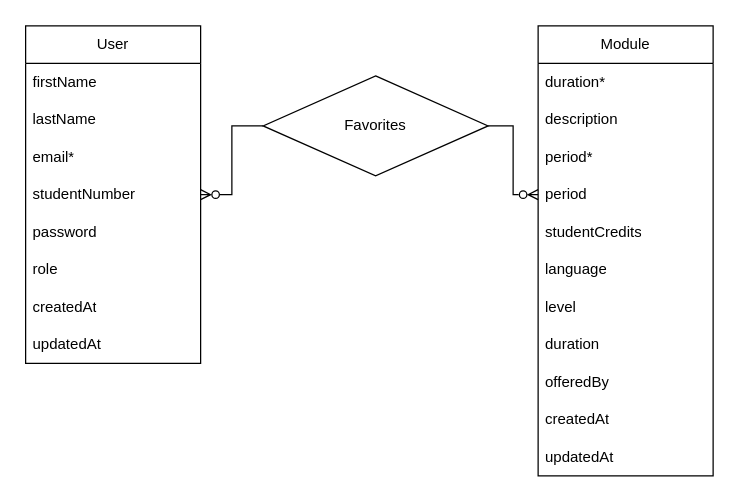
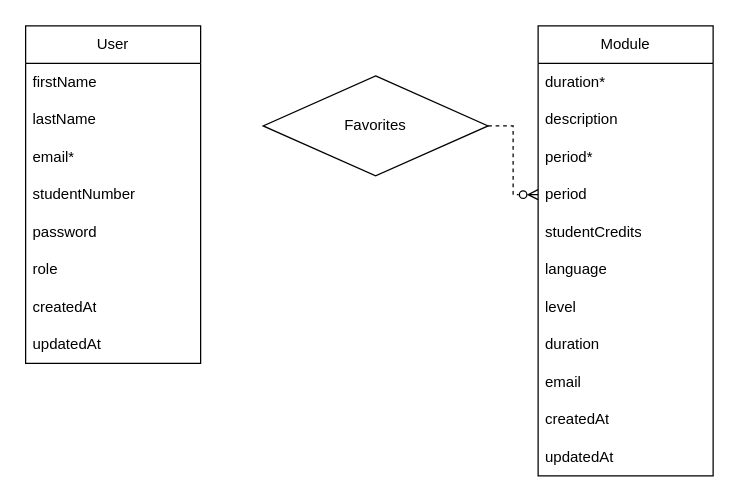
edge "Favorites" -> "studentNumber": removed
edge "Favorites" -> "period": style solid -> dashed
node "offeredBy": label "offeredBy" -> "email"
